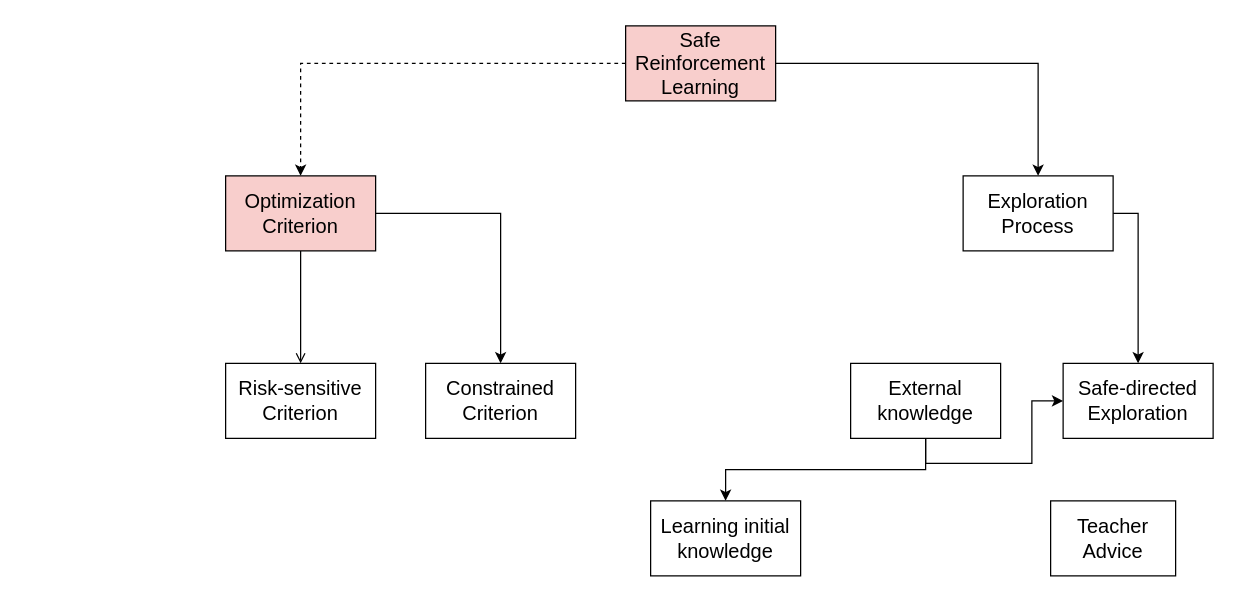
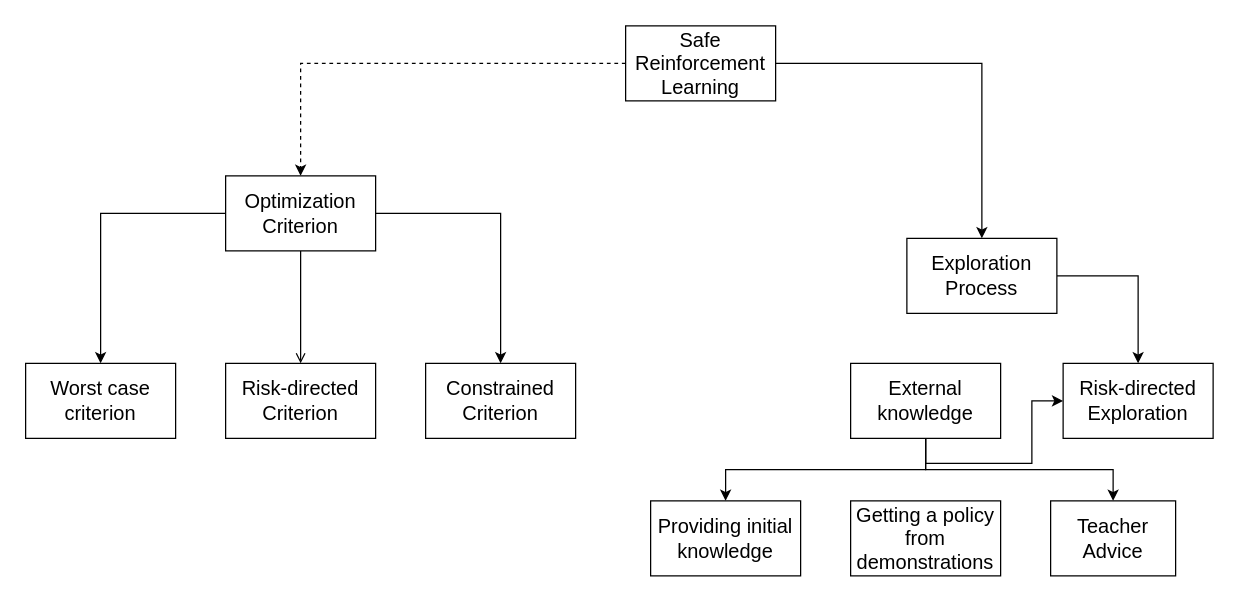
node "Safe Reinforcement Learning": fillcolor #f8cecc -> #ffffff
node "Optimization Criterion": fillcolor #f8cecc -> #ffffff
node "Exploration Process": moved (1038, 213) -> (982, 276)
edge "Optimization Criterion" -> "Worst case criterion": added
node "Worst case criterion": added
node "Risk-sensitive Criterion": label "Risk-sensitive Criterion" -> "Risk-directed Criterion"
node "Safe-directed Exploration": label "Safe-directed Exploration" -> "Risk-directed Exploration"
edge "External knowledge" -> "Teacher Advice": added
node "Learning initial knowledge": label "Learning initial knowledge" -> "Providing initial knowledge"
node "Getting a policy from demonstrations": added
